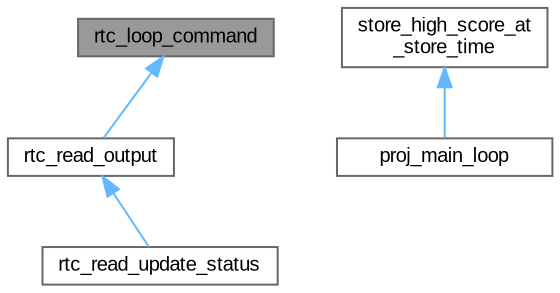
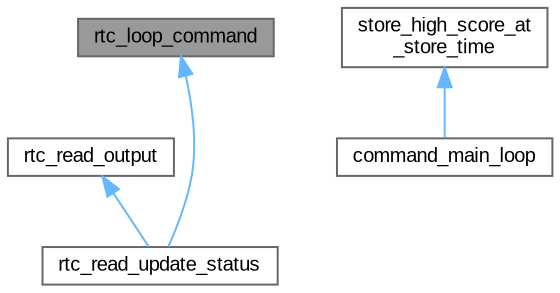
edge "rtc_read_output" -> "rtc_loop_command": now "rtc_read_update_status" -> "rtc_loop_command"
node "proj_main_loop": label "proj_main_loop" -> "command_main_loop"
